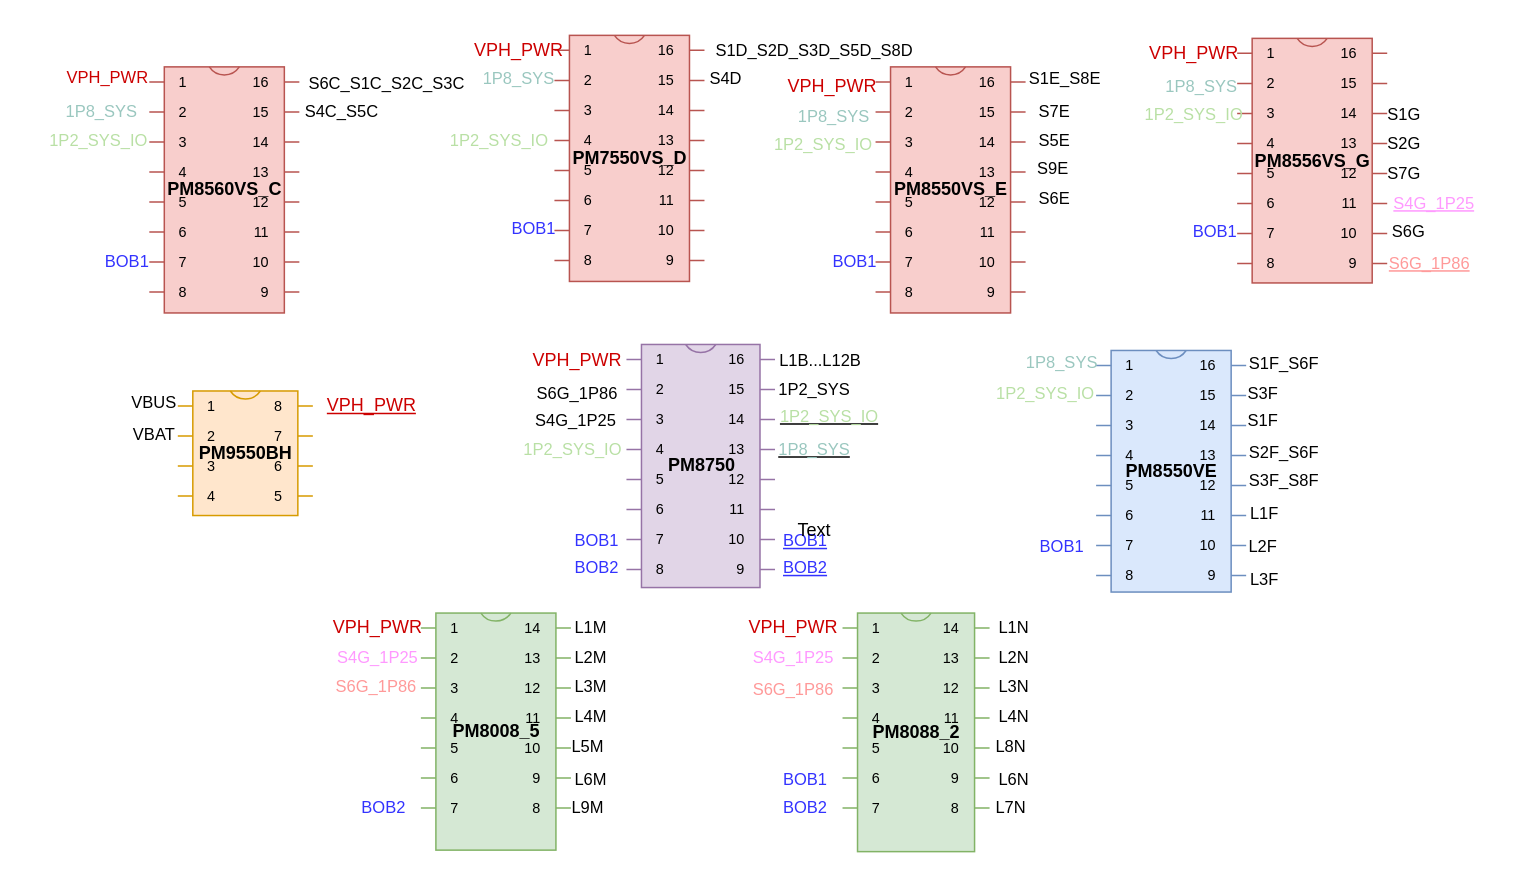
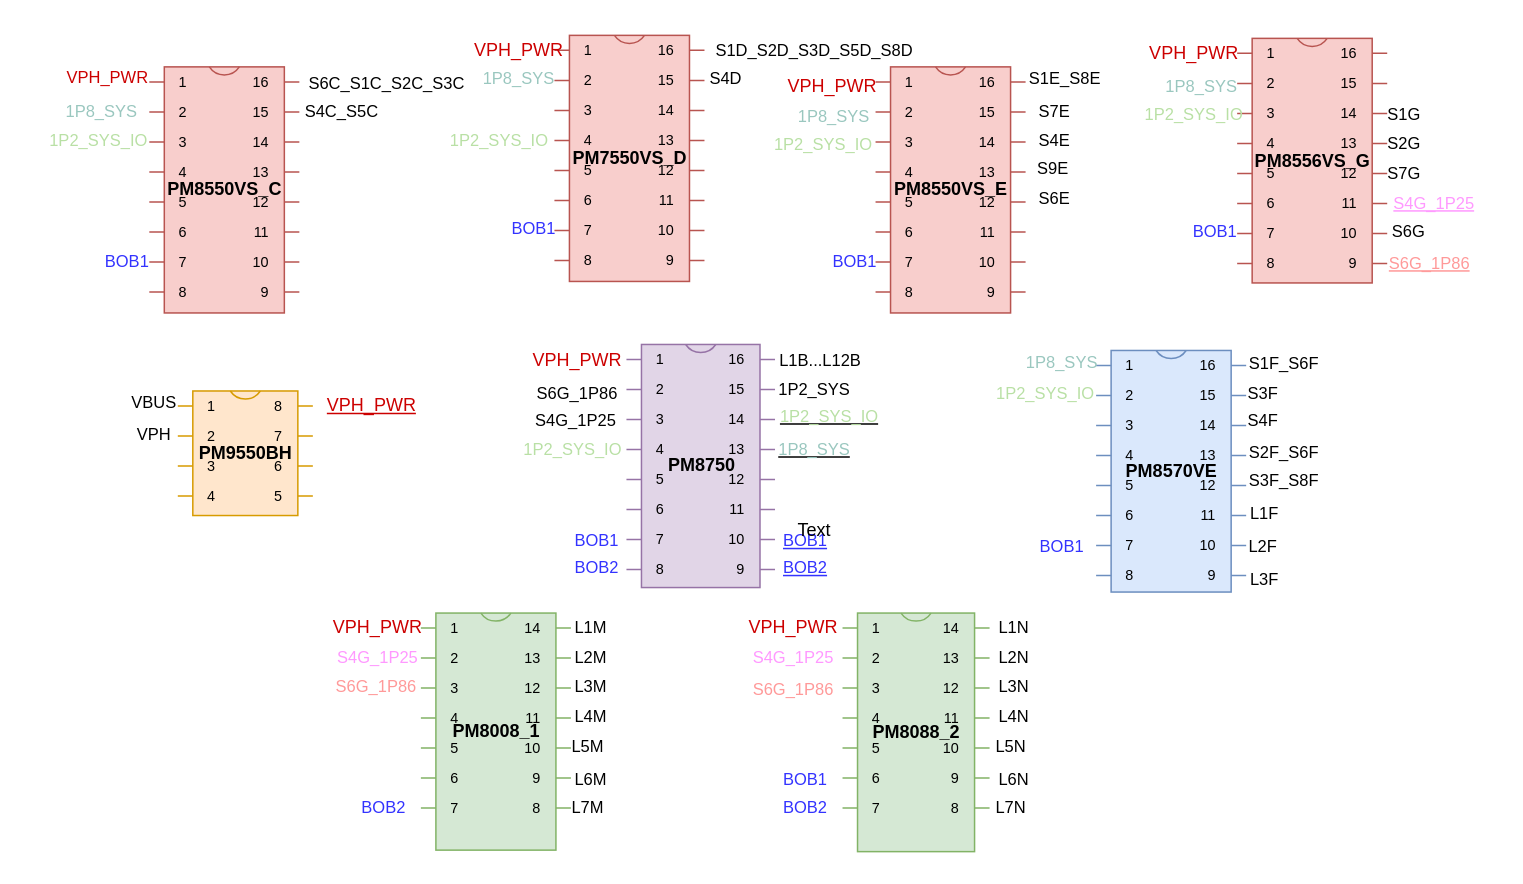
node "PM8560VS_C": label "PM8560VS_C" -> "PM8550VS_C"
node "S5E": label "S5E" -> "S4E"
node "PM8550VE": label "PM8550VE" -> "PM8570VE"
node "S1F": label "S1F" -> "S4F"
node "VBAT": label "VBAT" -> "VPH"
node "PM8008_5": label "PM8008_5" -> "PM8008_1"
node "L8N": label "L8N" -> "L5N"
node "L9M": label "L9M" -> "L7M"
